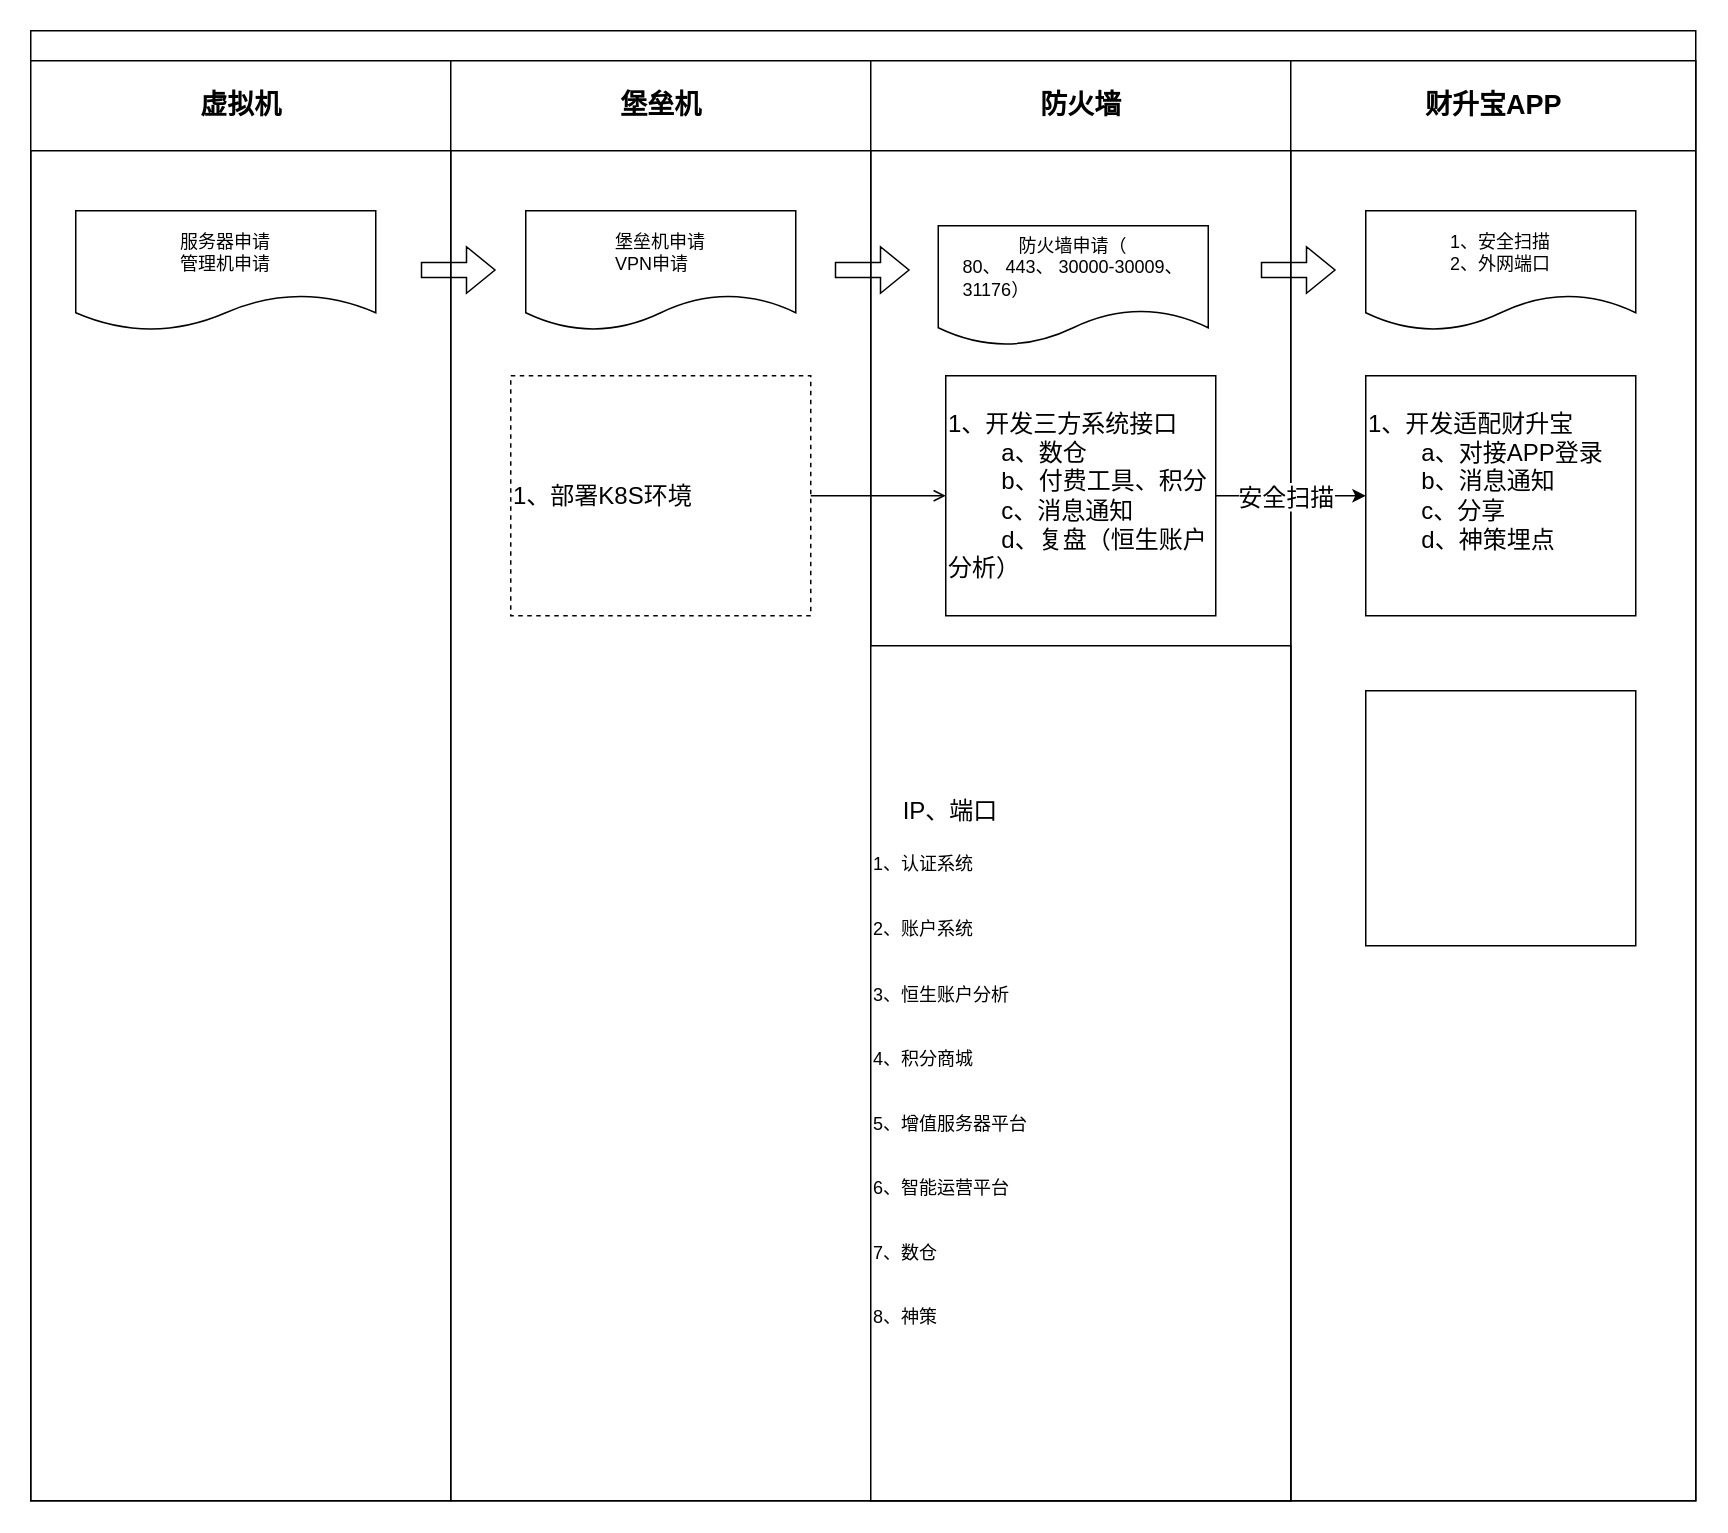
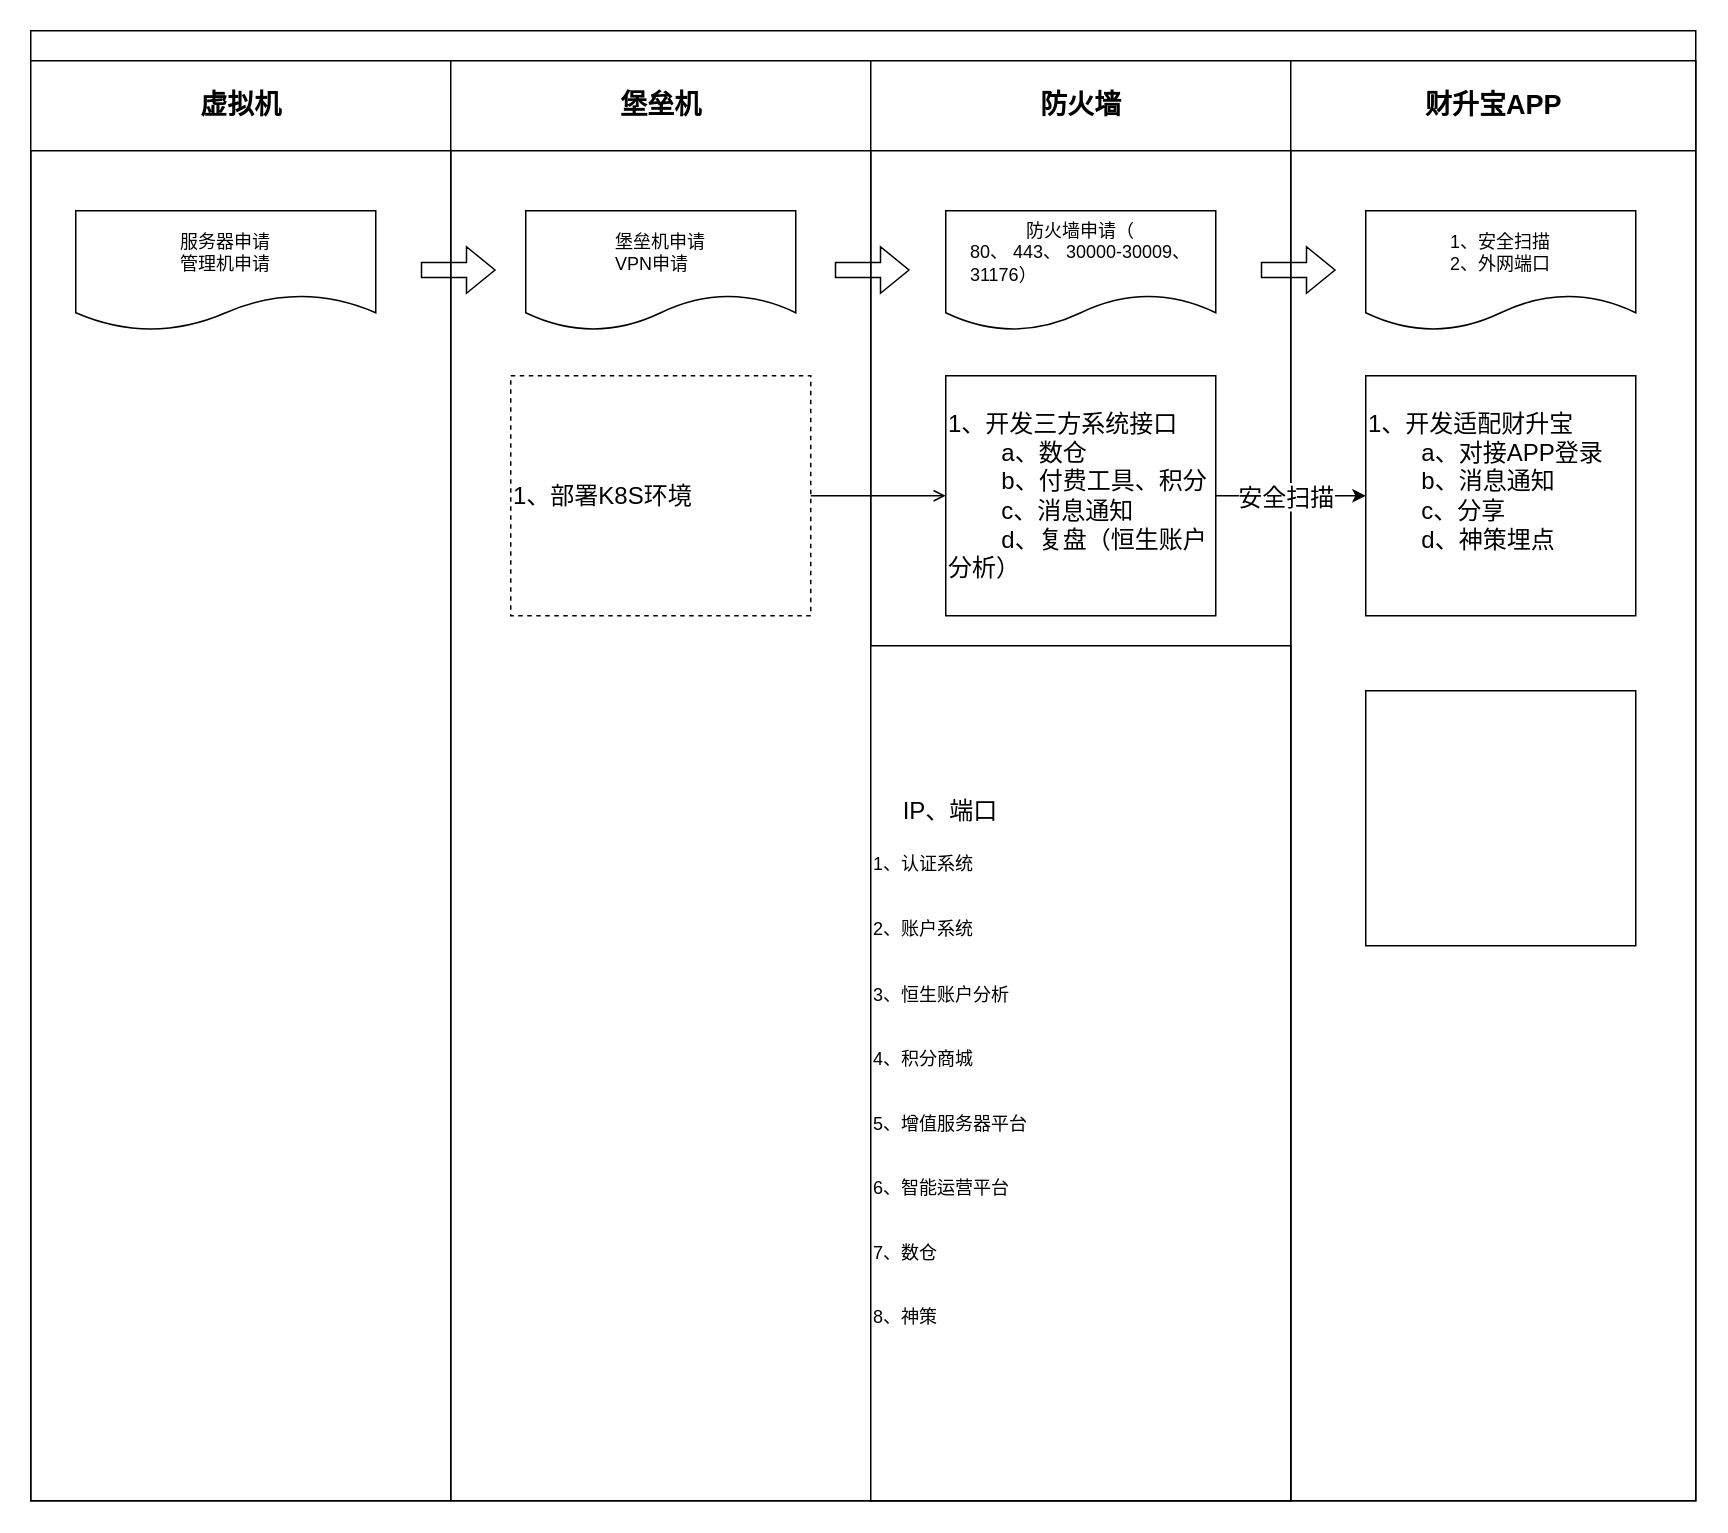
node "防火墙申请（ 80、 443、 30000-30009、 31176）": moved (1073, 286) -> (1081, 271)
